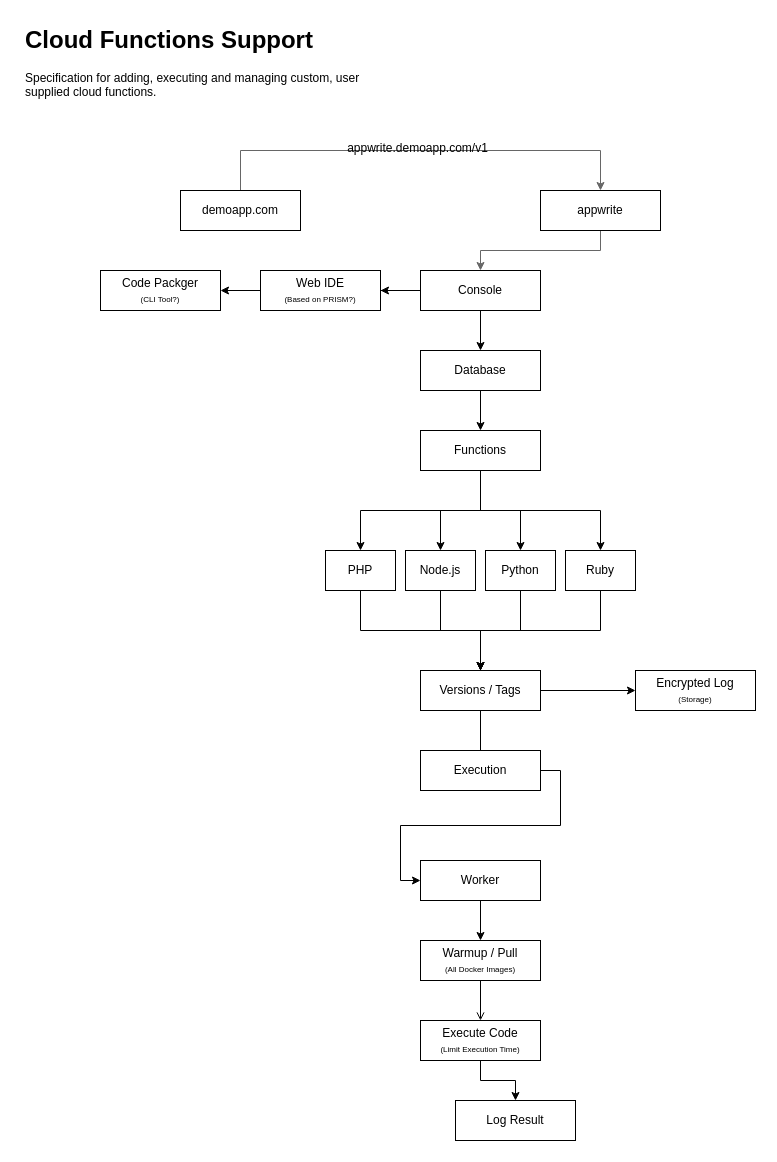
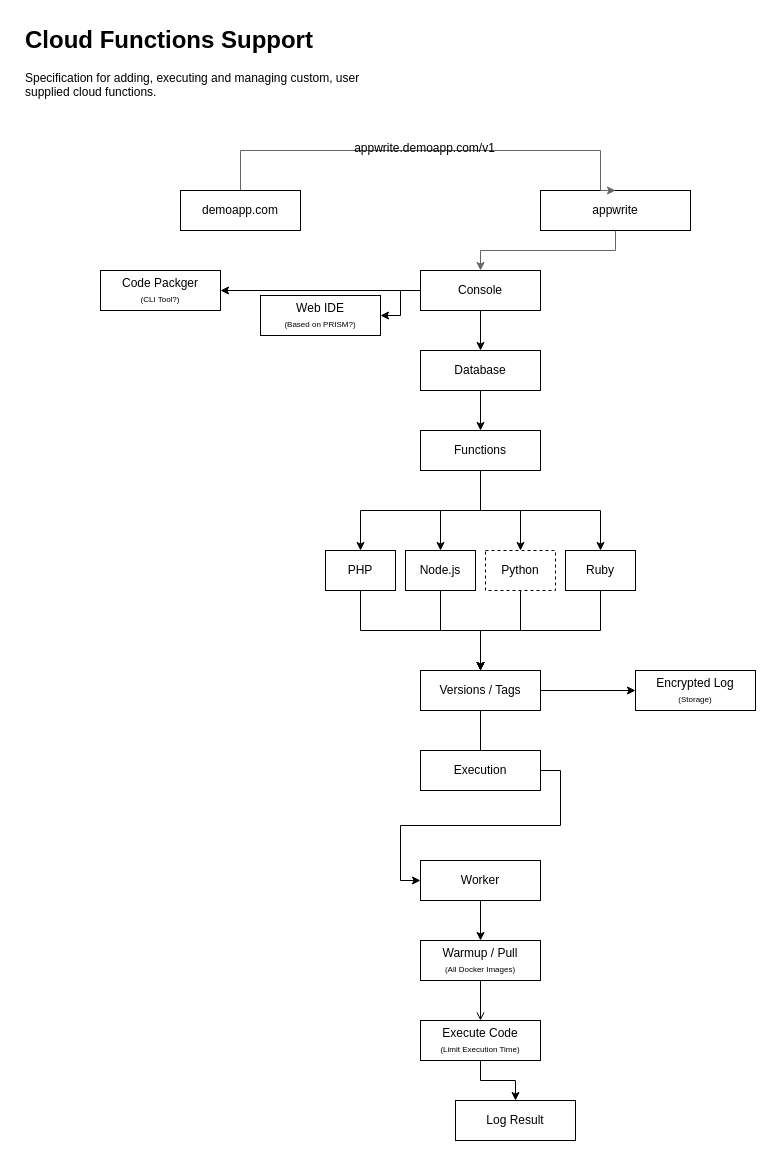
node "appwrite": size 120x40 -> 150x40
node "Web IDE (Based on PRISM?)": moved (321, 291) -> (321, 316)
node "Python": style solid -> dashed
